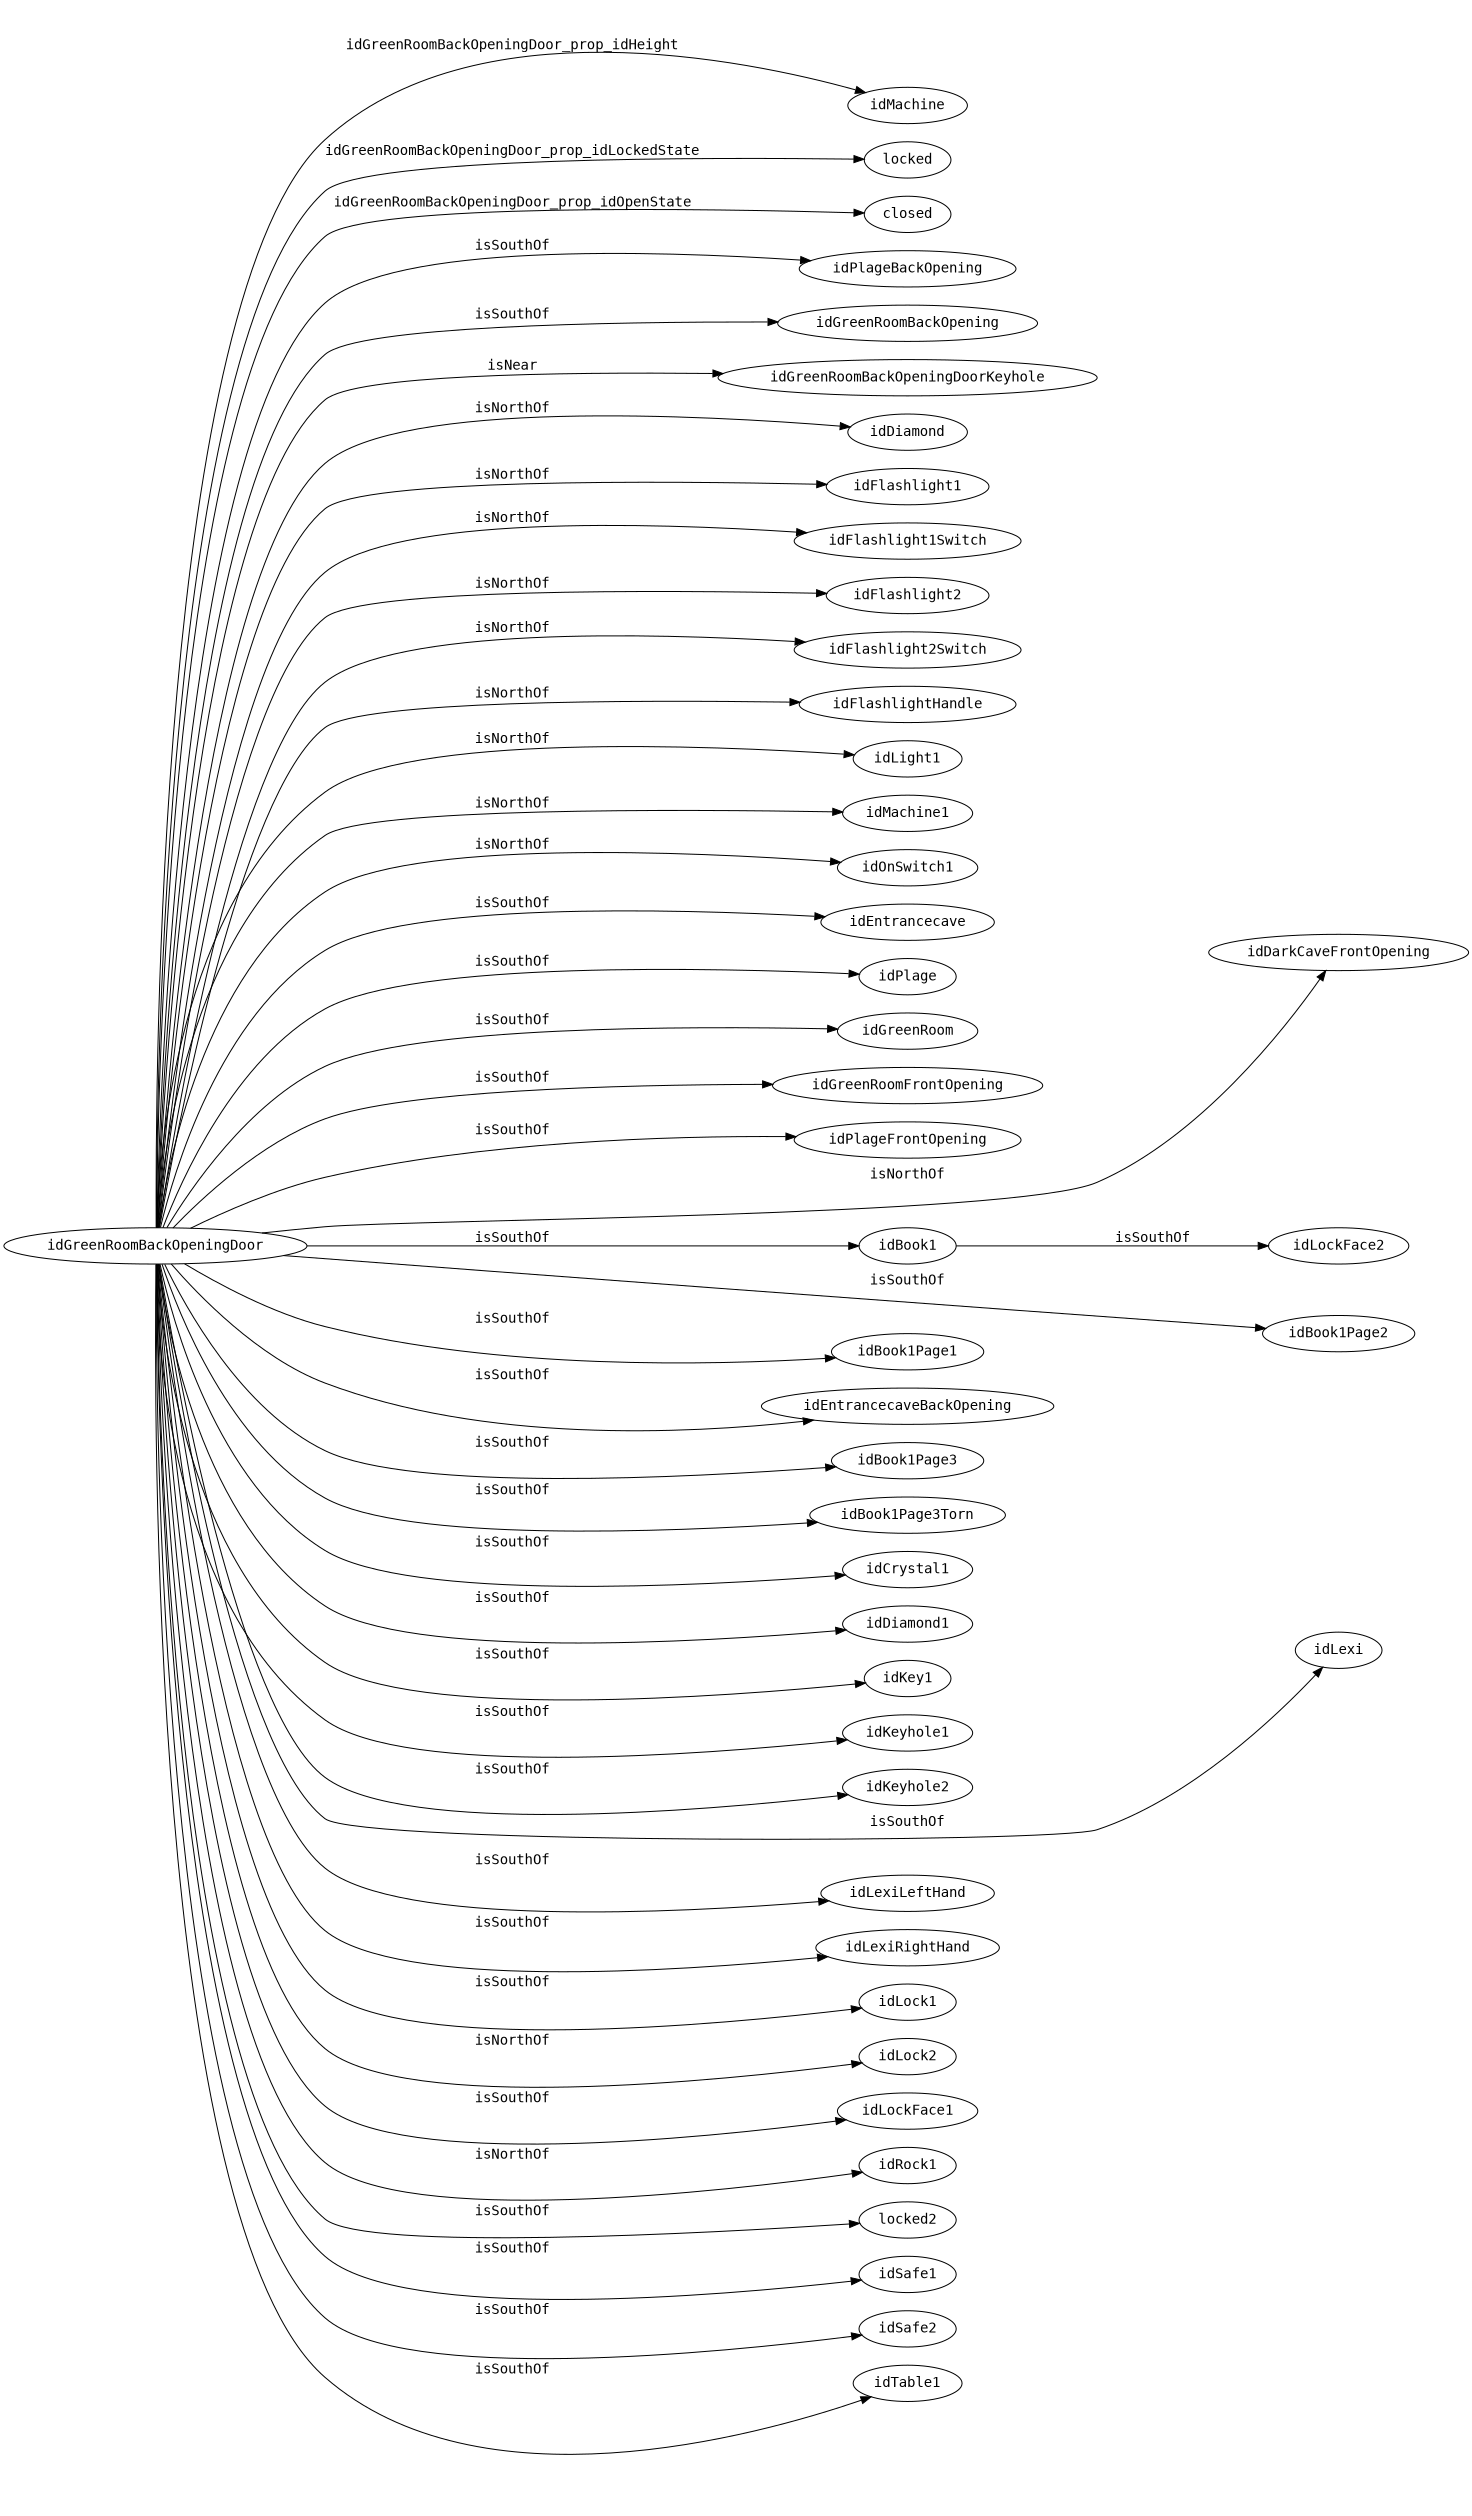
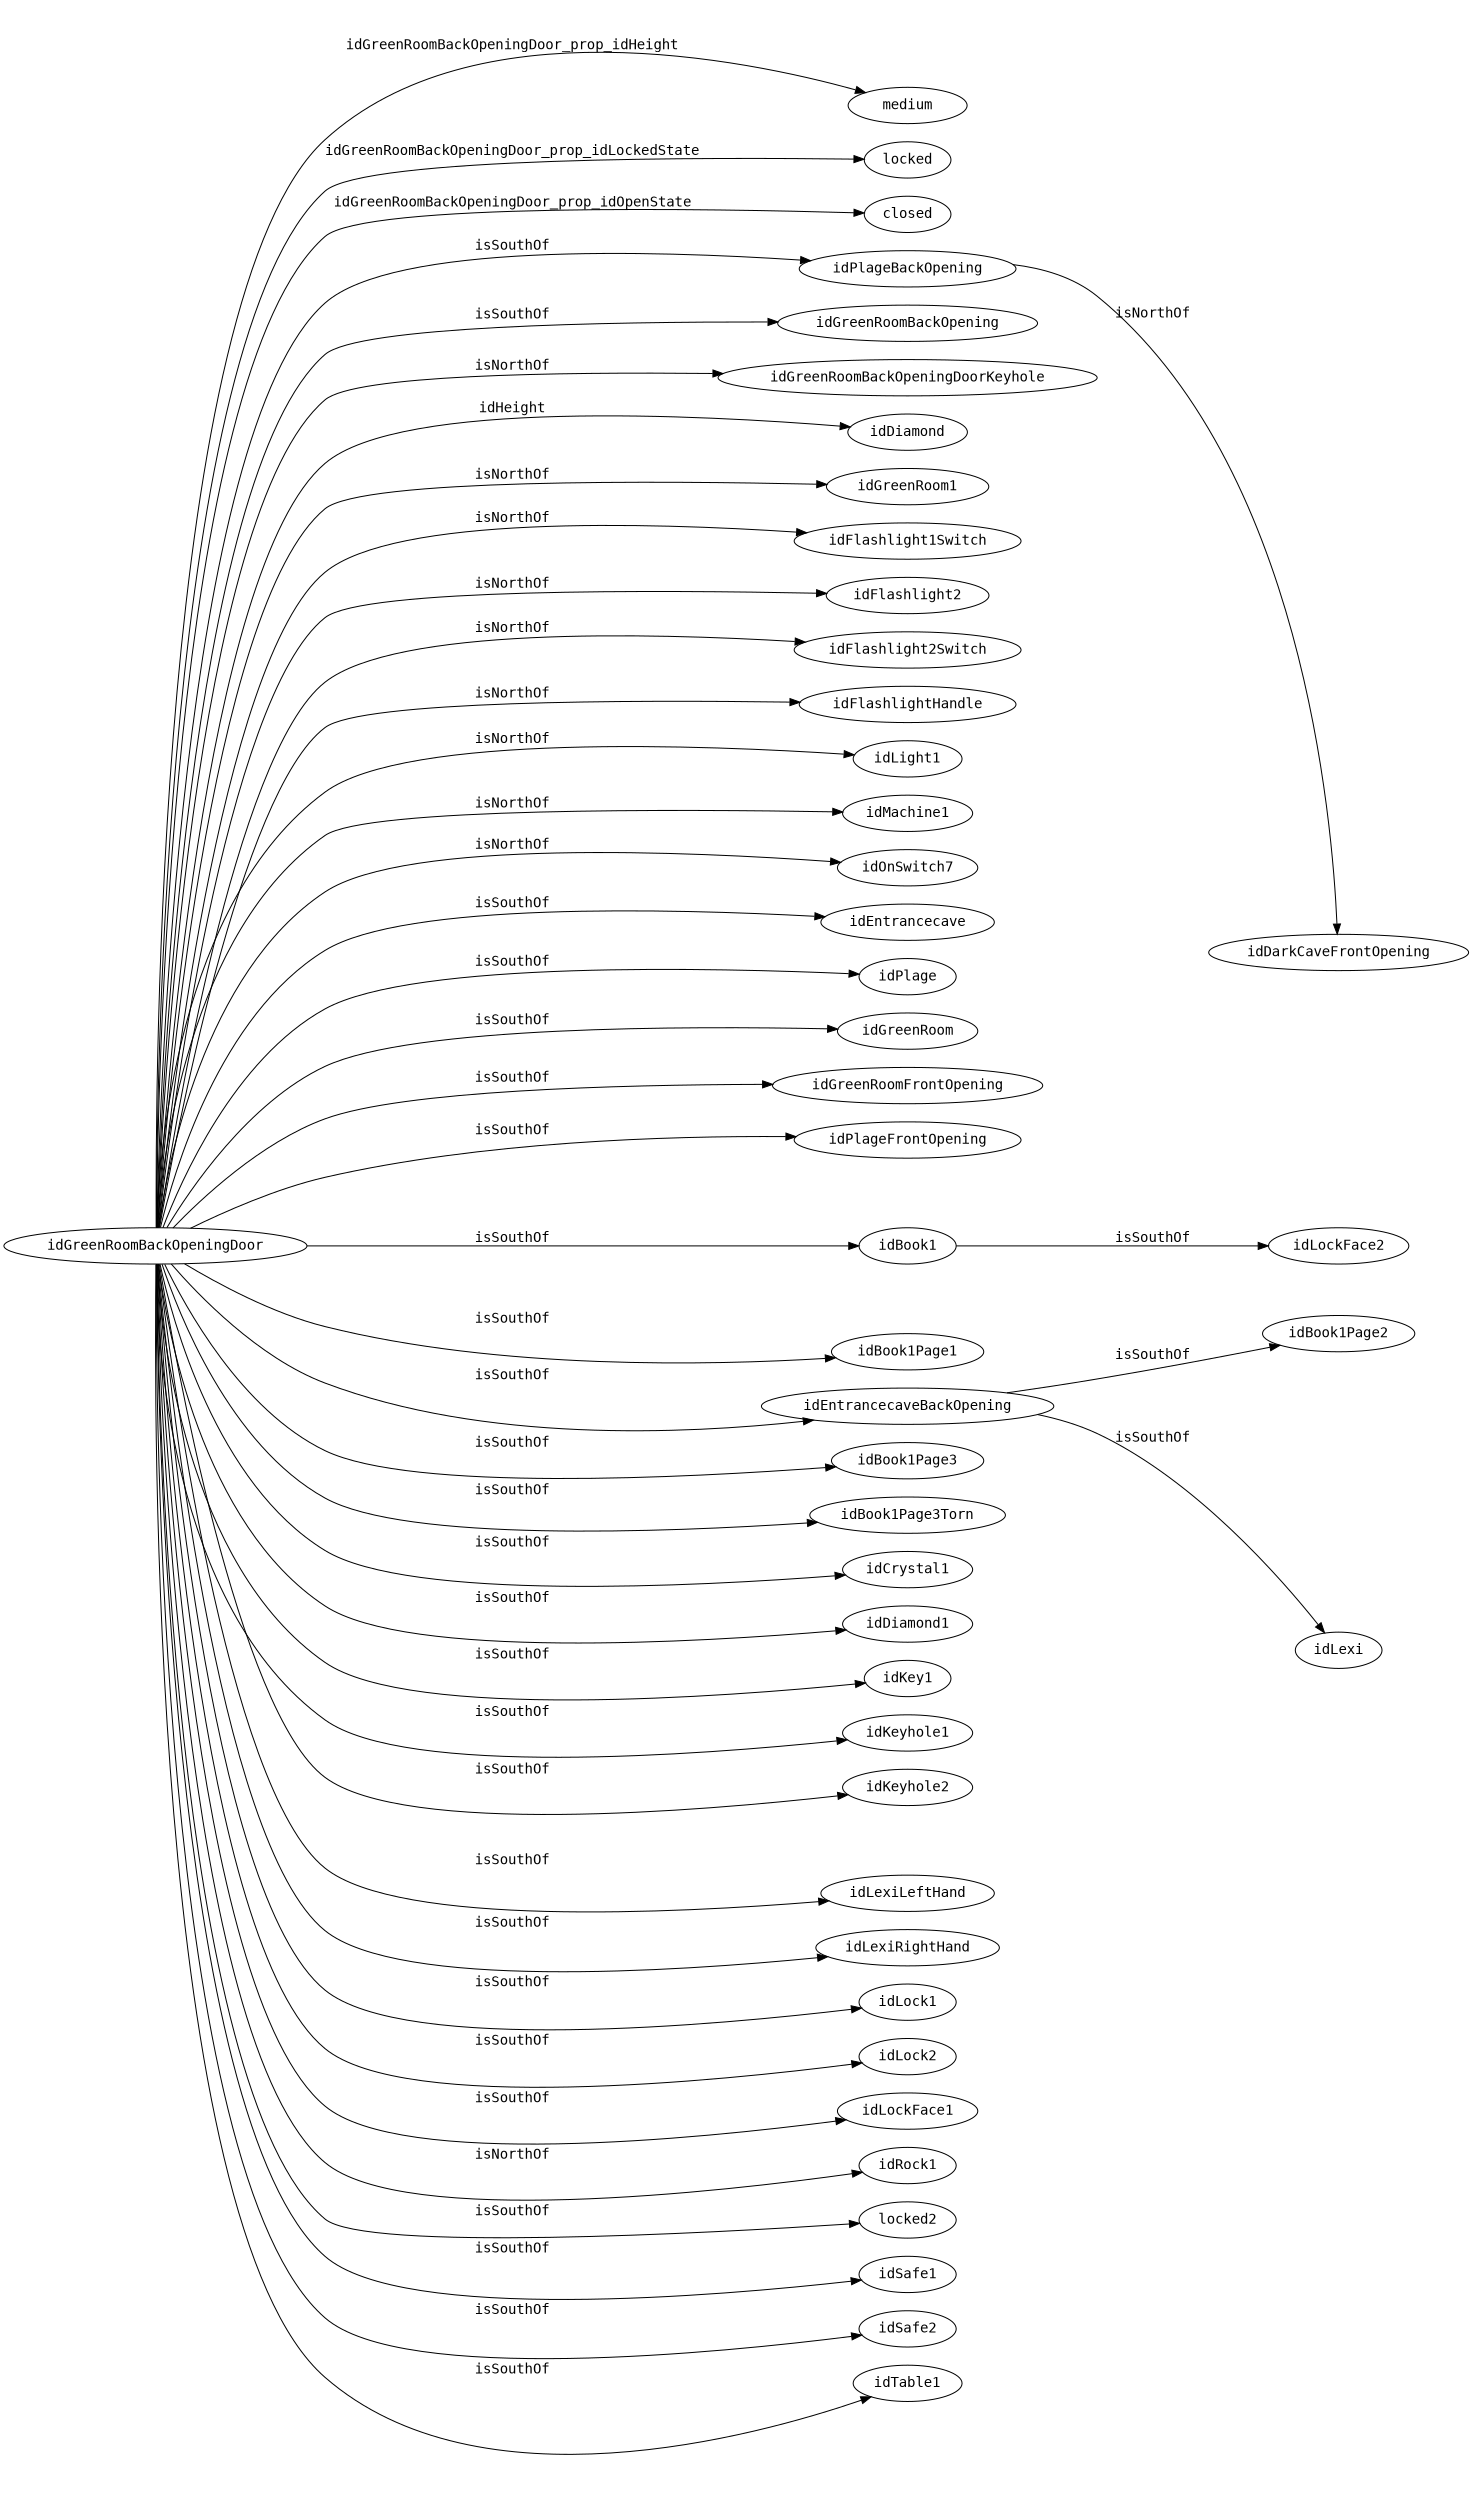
node "idMachine": label "idMachine" -> "medium"
edge "idGreenRoomBackOpeningDoor" -> "idGreenRoomBackOpeningDoorKeyhole": label "isNear" -> "isNorthOf"
edge "idGreenRoomBackOpeningDoor" -> "idDiamond": label "isNorthOf" -> "idHeight"
node "idFlashlight1": label "idFlashlight1" -> "idGreenRoom1"
node "idOnSwitch1": label "idOnSwitch1" -> "idOnSwitch7"
edge "idGreenRoomBackOpeningDoor" -> "idDarkCaveFrontOpening": now "idPlageBackOpening" -> "idDarkCaveFrontOpening"
edge "idGreenRoomBackOpeningDoor" -> "idBook1Page2": now "idEntrancecaveBackOpening" -> "idBook1Page2"
edge "idGreenRoomBackOpeningDoor" -> "idLexi": now "idEntrancecaveBackOpening" -> "idLexi"
edge "idGreenRoomBackOpeningDoor" -> "idLock2": label "isNorthOf" -> "isSouthOf"
